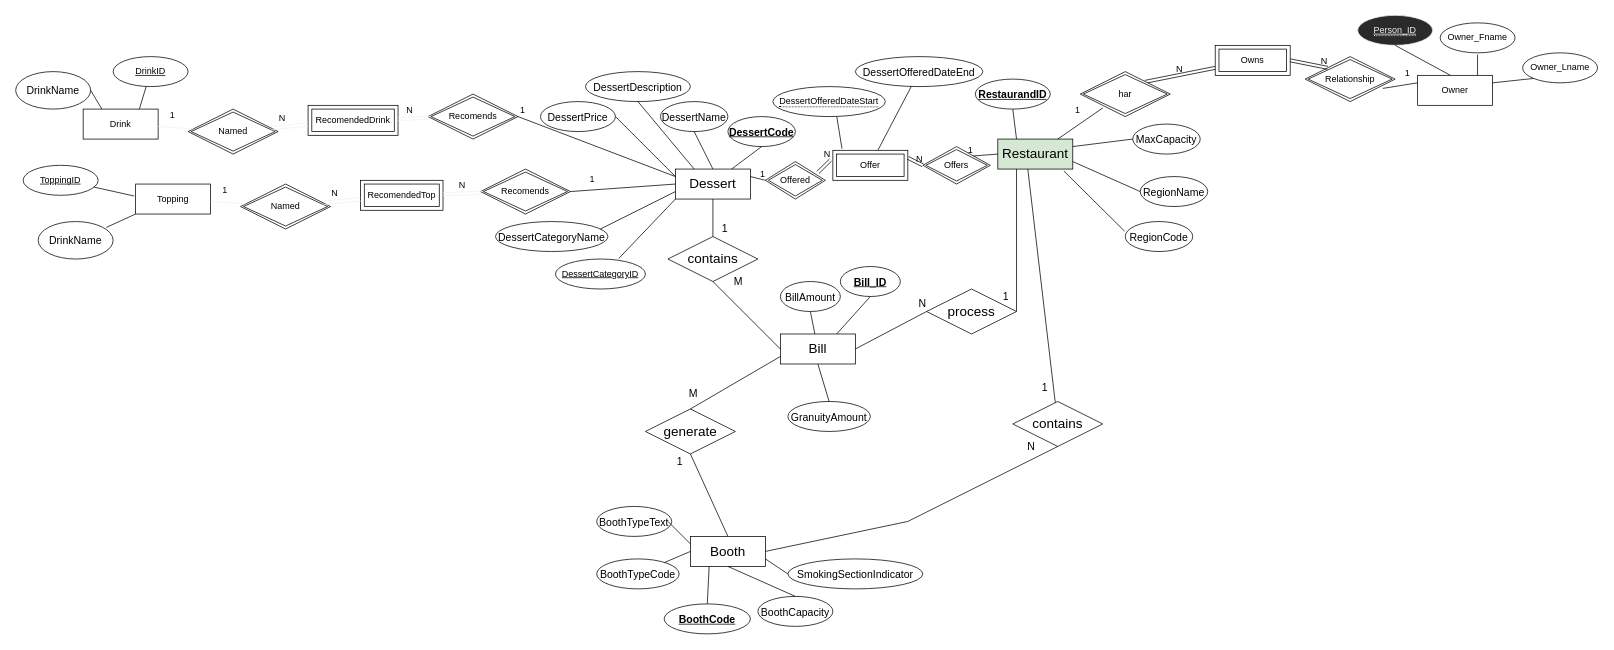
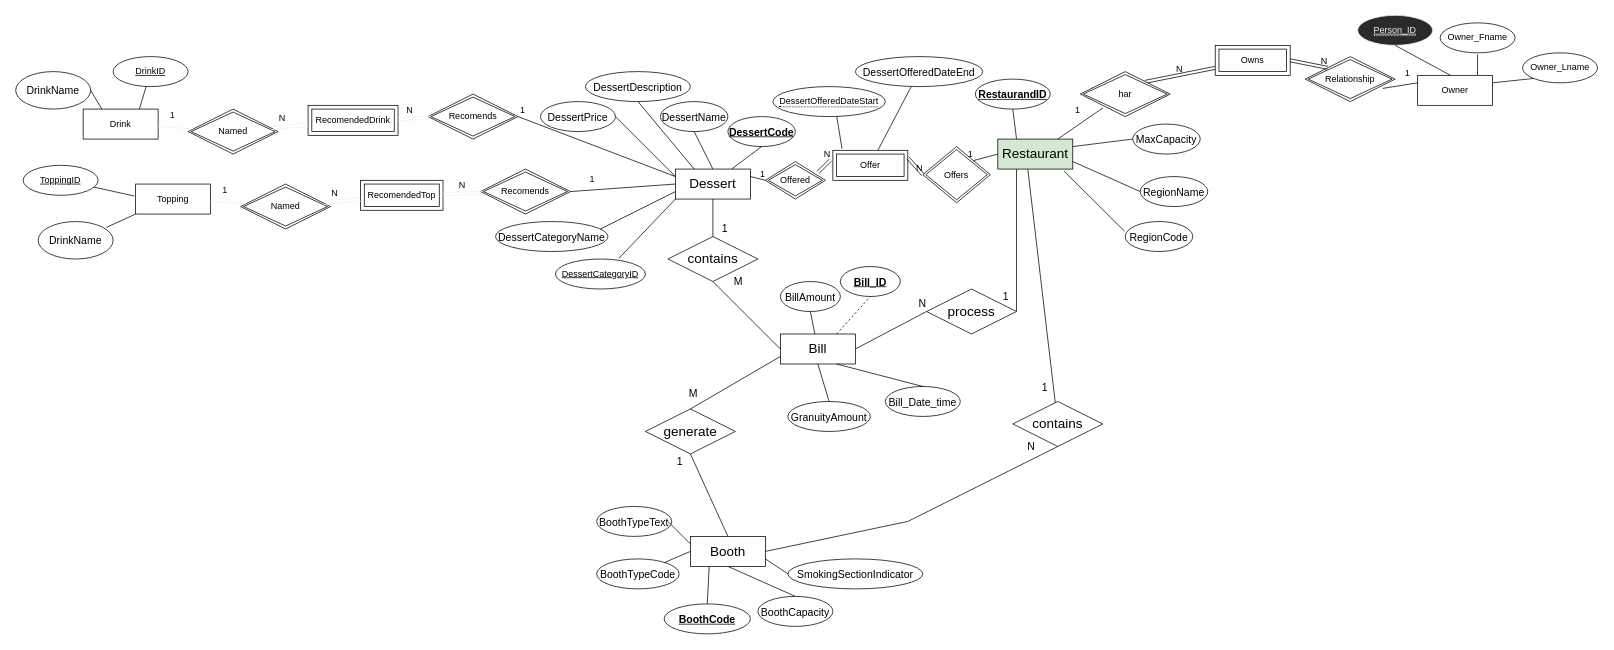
node "Offers": size 68x38 -> 68x56
edge "Bill_ID" -- "Bill": style solid -> dashed
edge "Bill" -- "Bill_Date_time": added
node "Bill_Date_time": added
